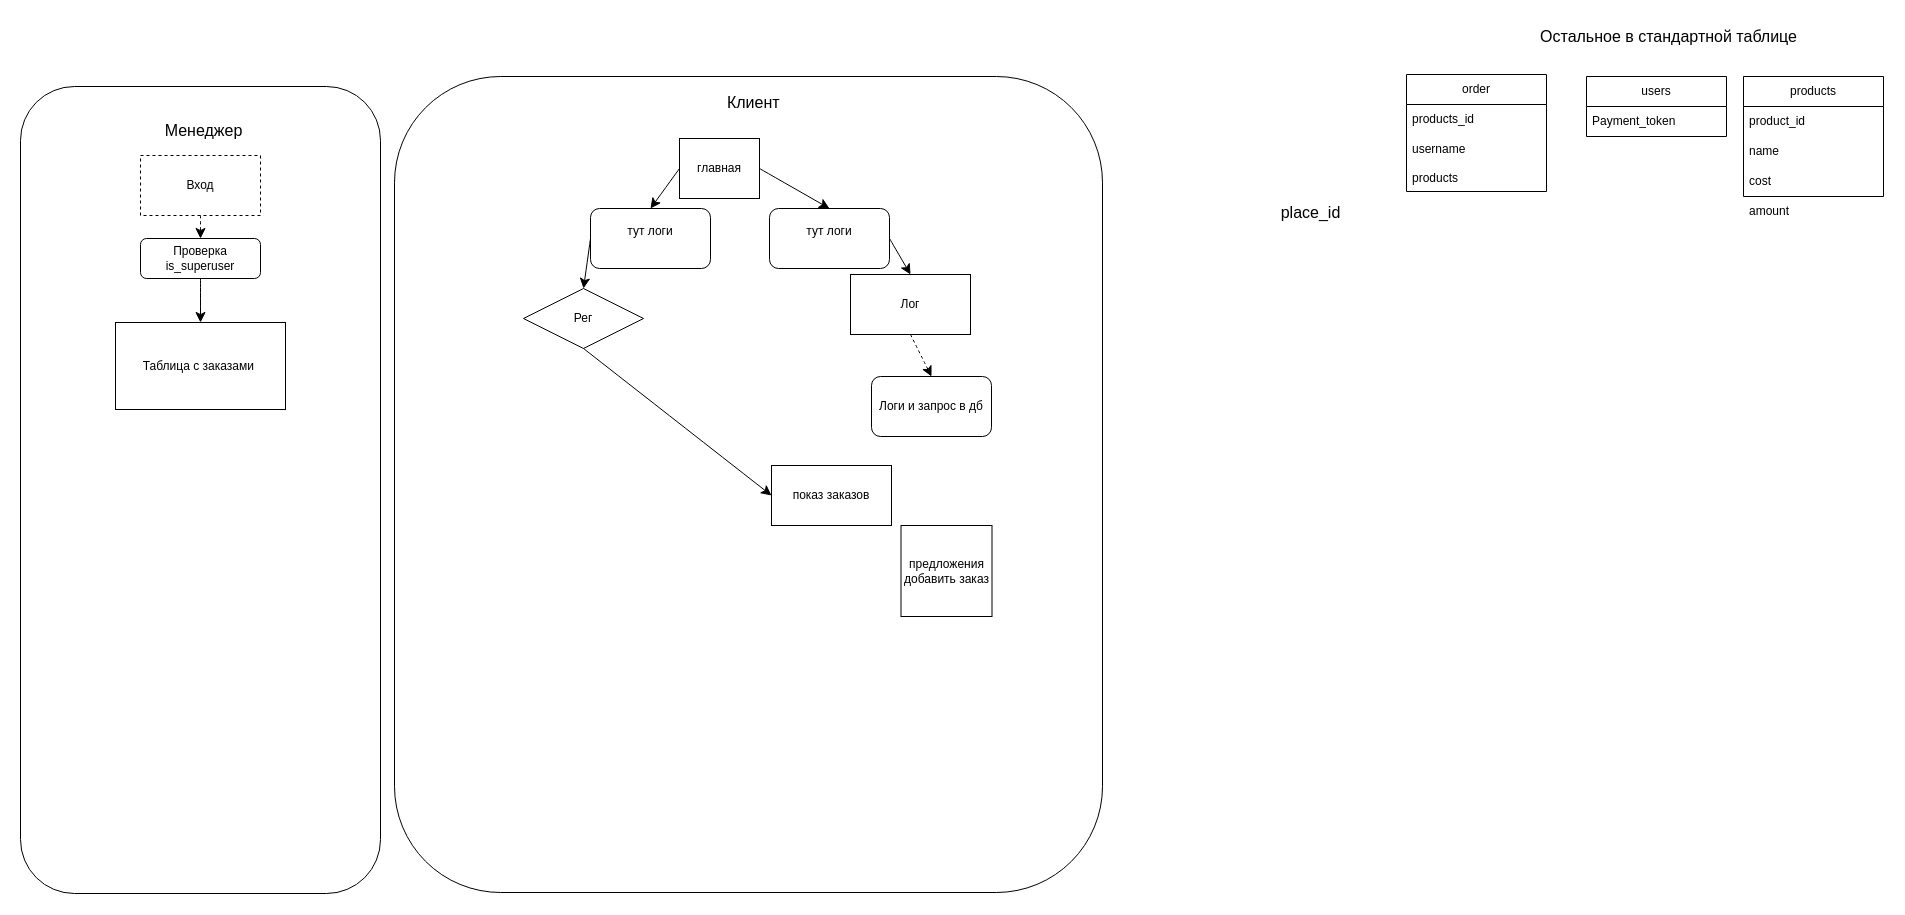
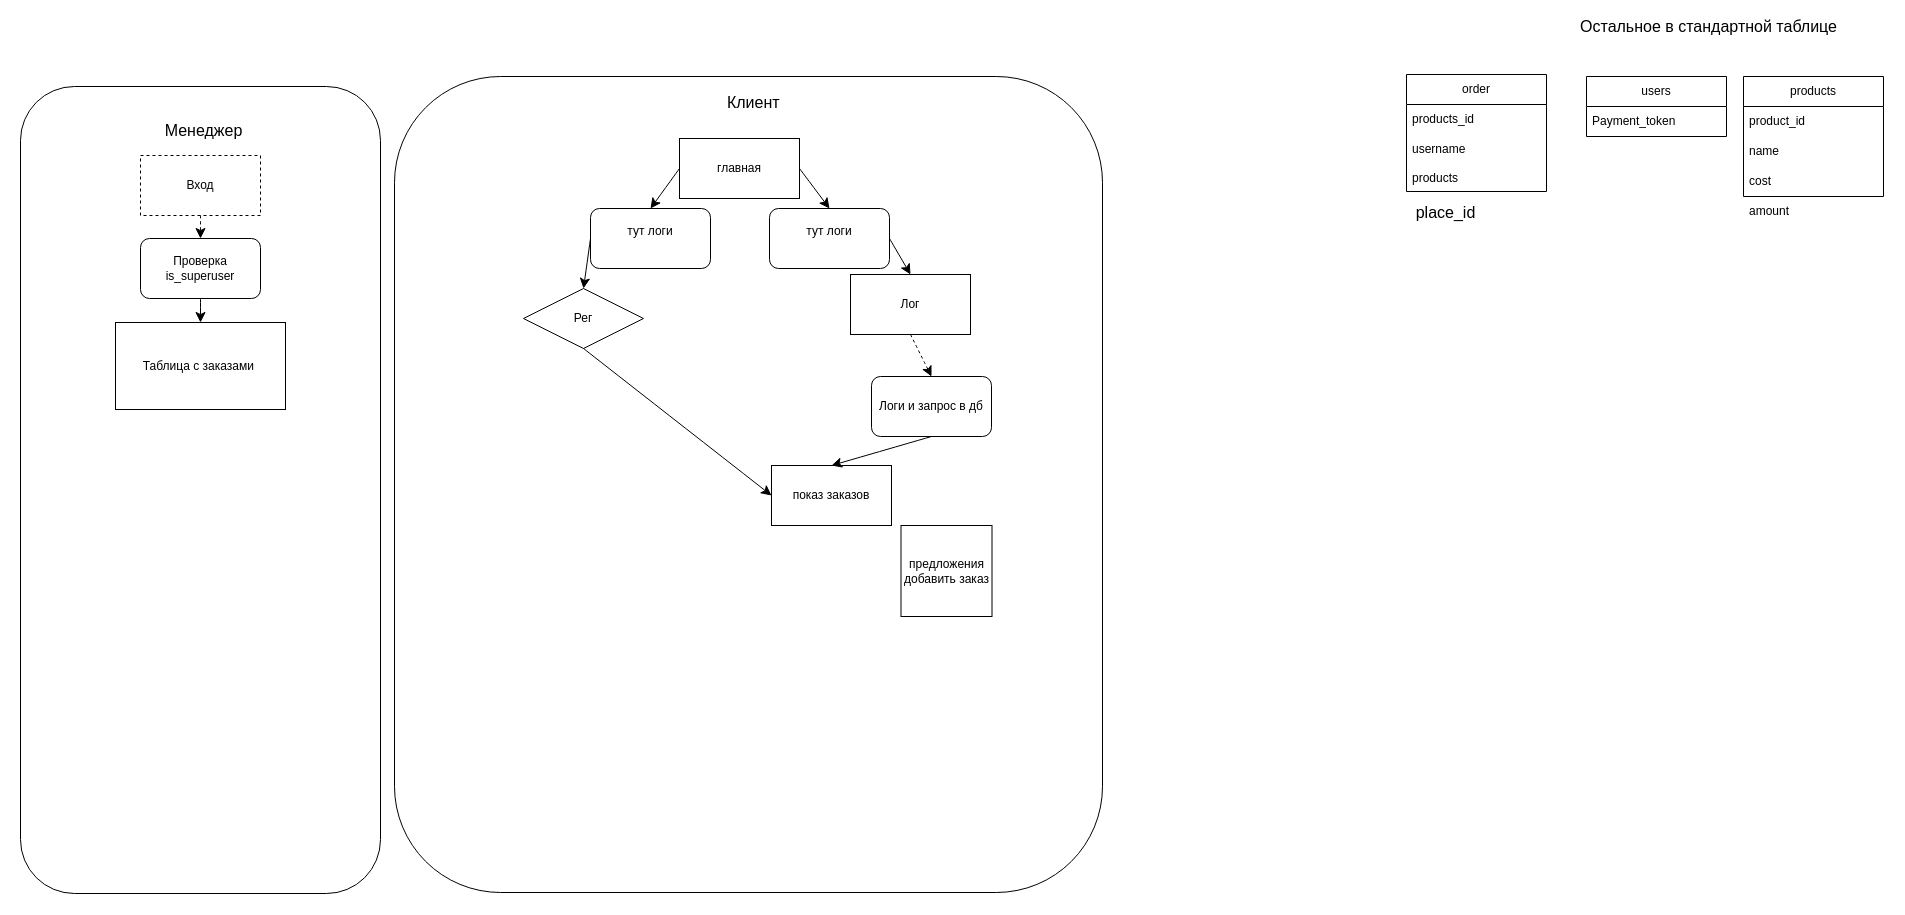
node "Остальное в стандартной таблице": moved (1669, 36) -> (1709, 26)
node "главная": size 80x60 -> 120x60
node "place_id": moved (1311, 212) -> (1446, 212)
node "Проверка is_superuser": size 120x40 -> 120x60
edge "Логи и запрос в дб" -> "показ заказов": added
